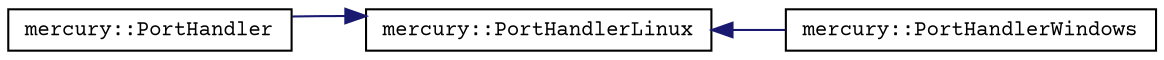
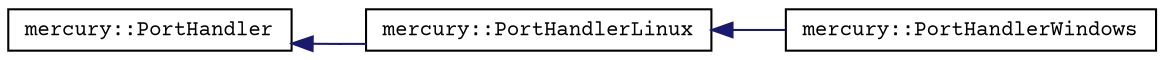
edge "mercury::PortHandler" -> "mercury::PortHandlerLinux": reversed
